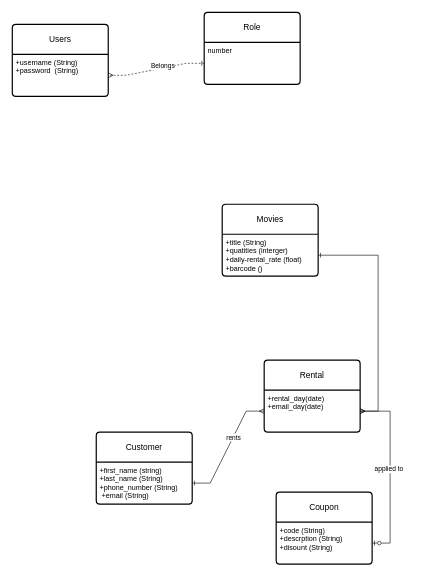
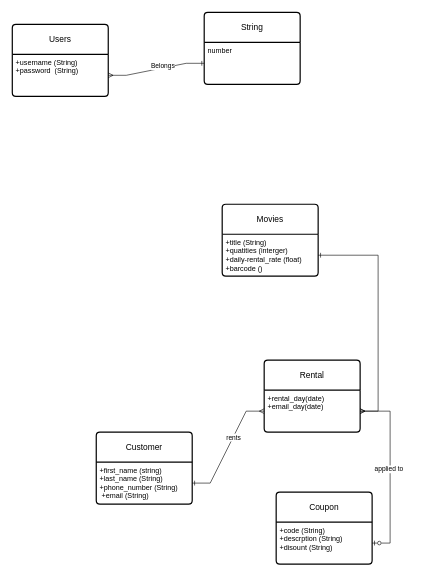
node "Role": label "Role" -> "String"
edge "number" -- "+username (String) +password (String)": style dashed -> solid
